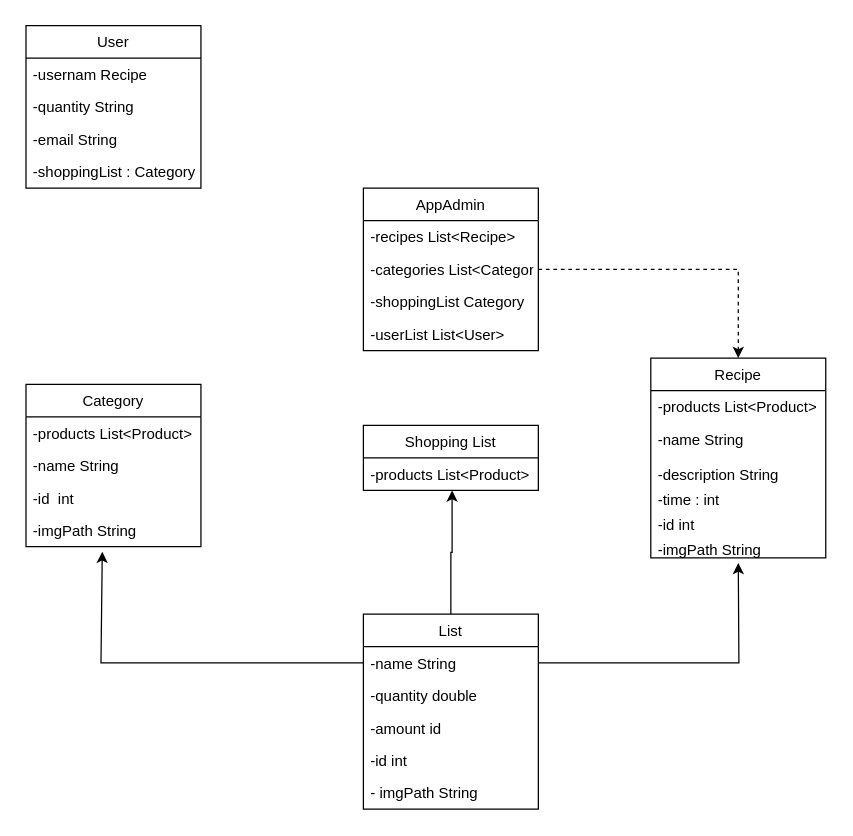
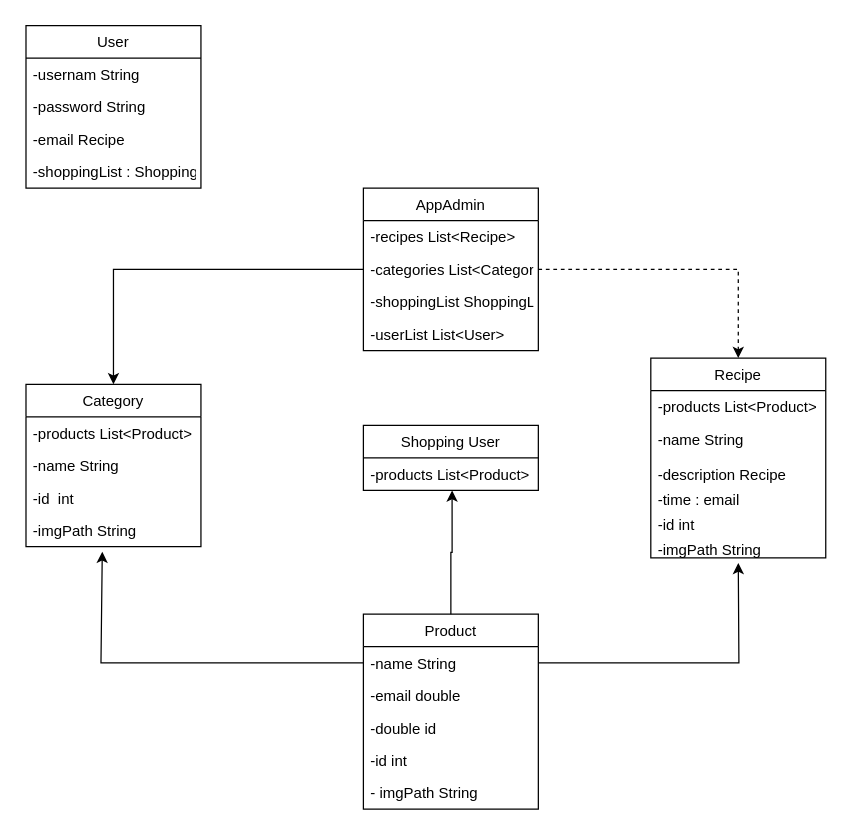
node "-usernam Recipe": label "-usernam Recipe" -> "-usernam String"
node "-quantity String": label "-quantity String" -> "-password String"
node "-email String": label "-email String" -> "-email Recipe"
node "-shoppingList : Category": label "-shoppingList : Category" -> "-shoppingList : ShoppingList"
edge "AppAdmin" -> "Category": added
node "-shoppingList Category": label "-shoppingList Category" -> "-shoppingList ShoppingList"
node "Shopping List": label "Shopping List" -> "Shopping User"
node "-description String": label "-description String" -> "-description Recipe"
node "-time : int": label "-time : int" -> "-time : email"
node "List": label "List" -> "Product"
node "-quantity double": label "-quantity double" -> "-email double"
node "-amount id": label "-amount id" -> "-double id"
